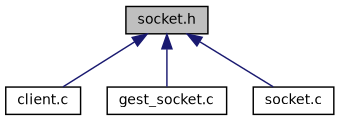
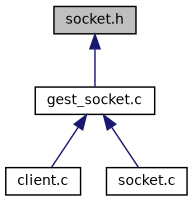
edge "client.c" -> "socket.h": now "client.c" -> "gest_socket.c"
edge "socket.c" -> "socket.h": now "socket.c" -> "gest_socket.c"
